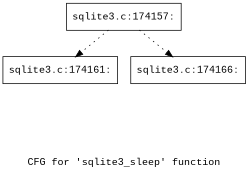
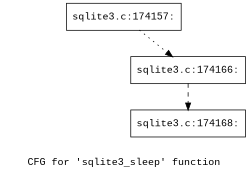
node "sqlite3.c:174161:": removed
node "sqlite3.c:174168:": added
